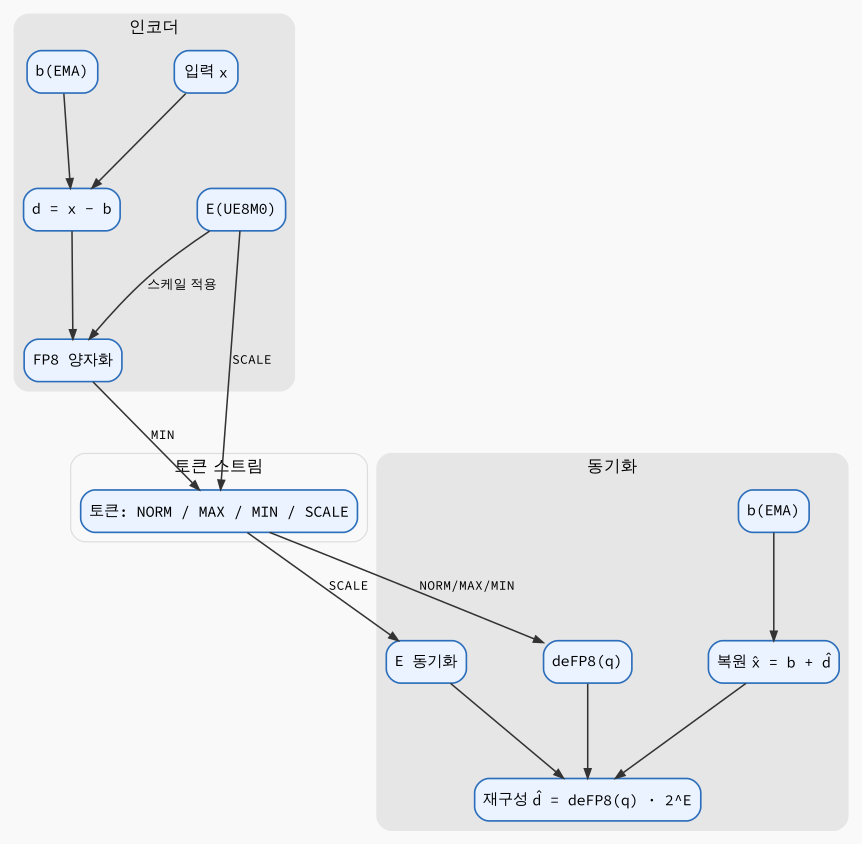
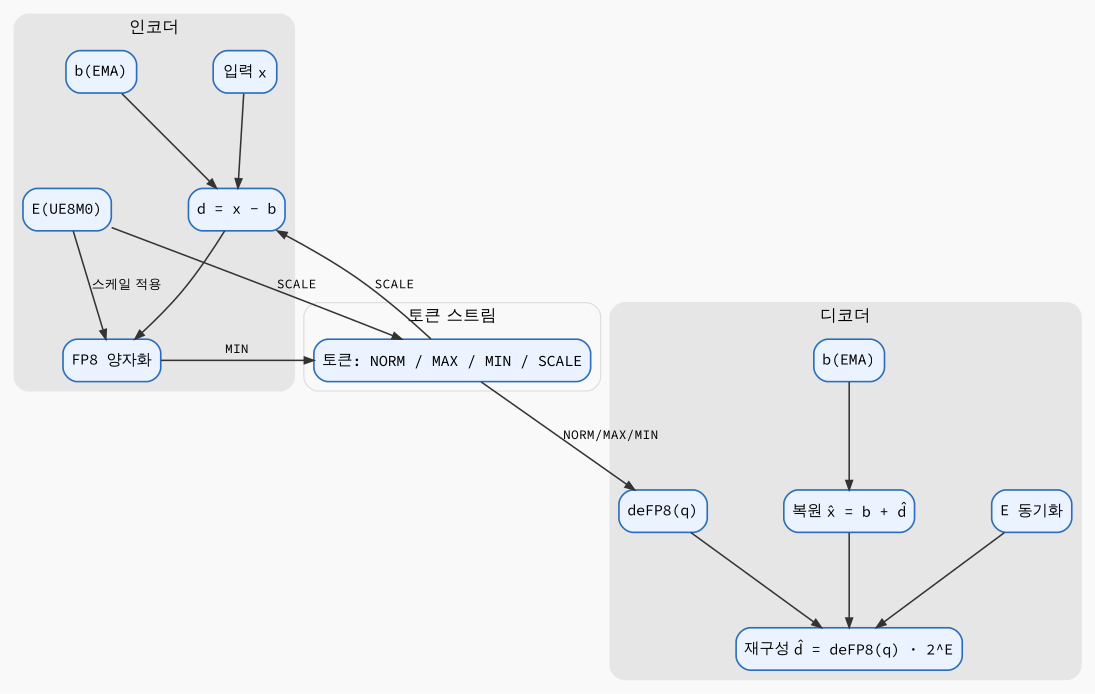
cluster "동기화": label "동기화" -> "디코더"
edge "토큰: NORM / MAX / MIN / SCALE" -> "E 동기화": now "토큰: NORM / MAX / MIN / SCALE" -> "d = x - b"
